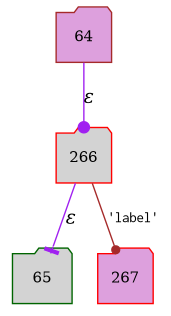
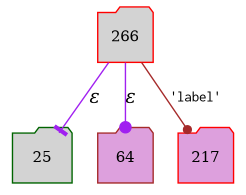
edge "64" -> "266": reversed
node "65": label "65" -> "25"
node "267": label "267" -> "217"
